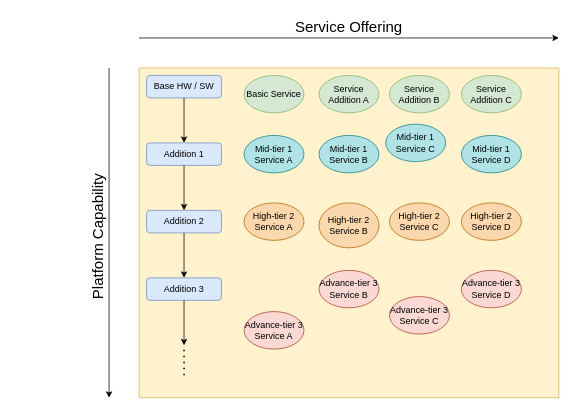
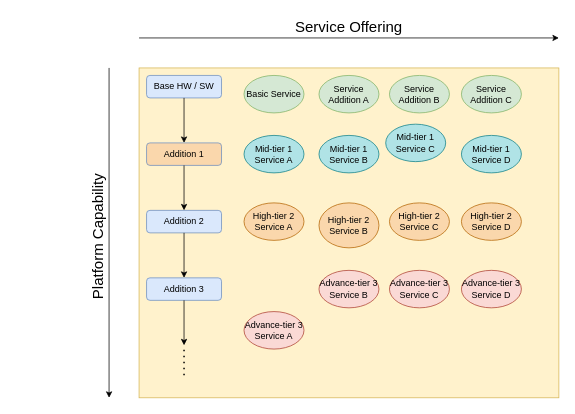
node "Addition 1": fillcolor #dae8fc -> #fad7ac
node "Advance-tier 3 Service C": moved (420, 315) -> (420, 289)
